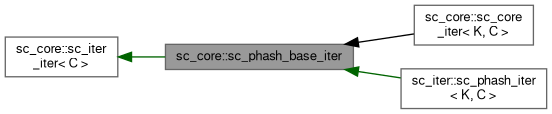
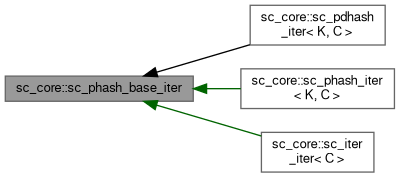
node "sc_core::sc_core _iter< K, C >": label "sc_core::sc_core _iter< K, C >" -> "sc_core::sc_pdhash _iter< K, C >"
edge "sc_core::sc_phash_base_iter" -> "sc_core::sc_iter _iter< C >": reversed
node "sc_iter::sc_phash_iter < K, C >": label "sc_iter::sc_phash_iter < K, C >" -> "sc_core::sc_phash_iter < K, C >"
